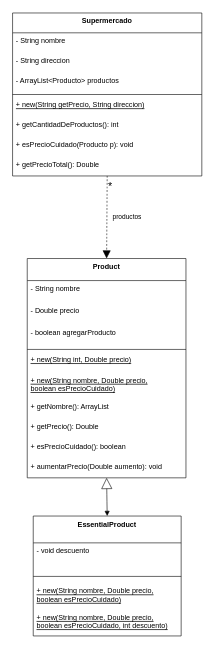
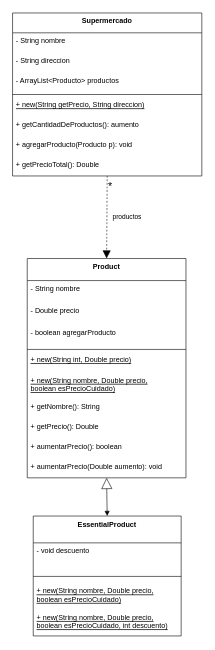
node "+ getCantidadDeProductos(): int": label "+ getCantidadDeProductos(): int" -> "+ getCantidadDeProductos(): aumento"
node "+ esPrecioCuidado(Producto p): void": label "+ esPrecioCuidado(Producto p): void" -> "+ agregarProducto(Producto p): void"
node "+ getNombre(): ArrayList": label "+ getNombre(): ArrayList" -> "+ getNombre(): String"
node "+ esPrecioCuidado(): boolean": label "+ esPrecioCuidado(): boolean" -> "+ aumentarPrecio(): boolean"
